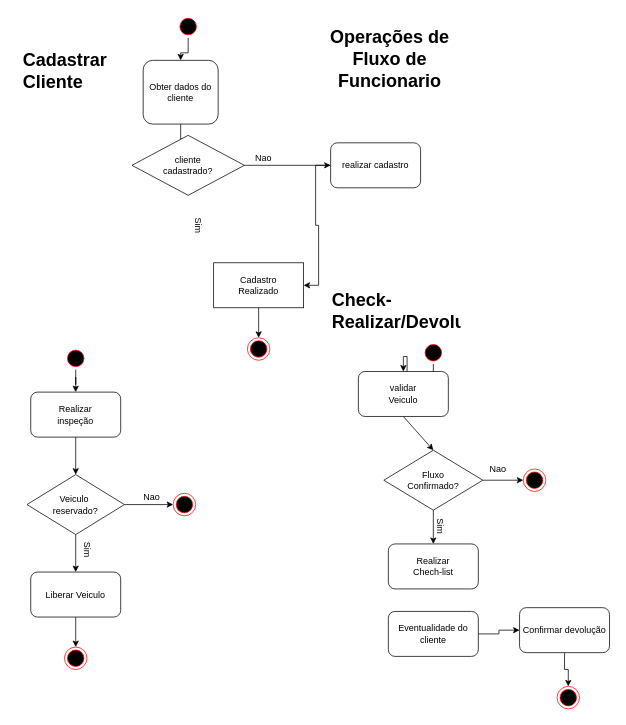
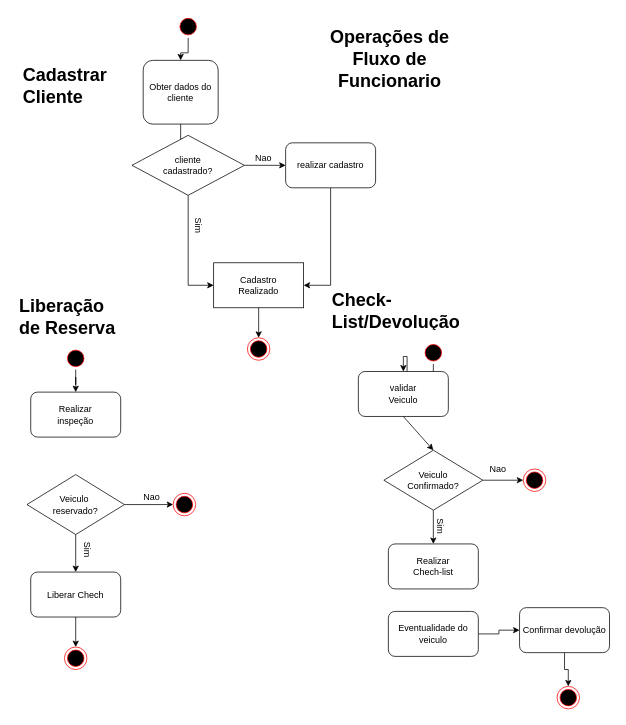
node "Cadastrar Cliente": moved (75, 68) -> (75, 83)
node "realizar cadastro": moved (375, 165) -> (330, 165)
node "Check-Realizar/Devolução": label "Check-Realizar/Devolução" -> "Check-List/Devolução"
edge "cliente cadastrado?" -> "Cadastro Realizado": added
node "Liberação de Reserva": added
edge "Realizar inspeção" -> "Veiculo reservado?": removed
node "Fluxo Confirmado?": label "Fluxo Confirmado?" -> "Veiculo Confirmado?"
node "Liberar Veiculo": label "Liberar Veiculo" -> "Liberar Chech"
node "Eventualidade do cliente": label "Eventualidade do cliente" -> "Eventualidade do veiculo"
